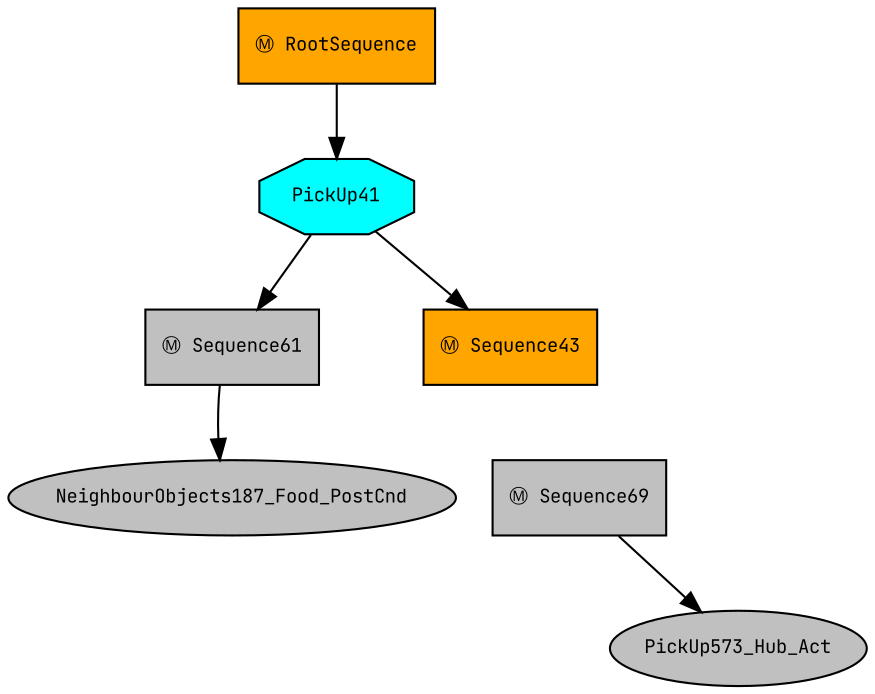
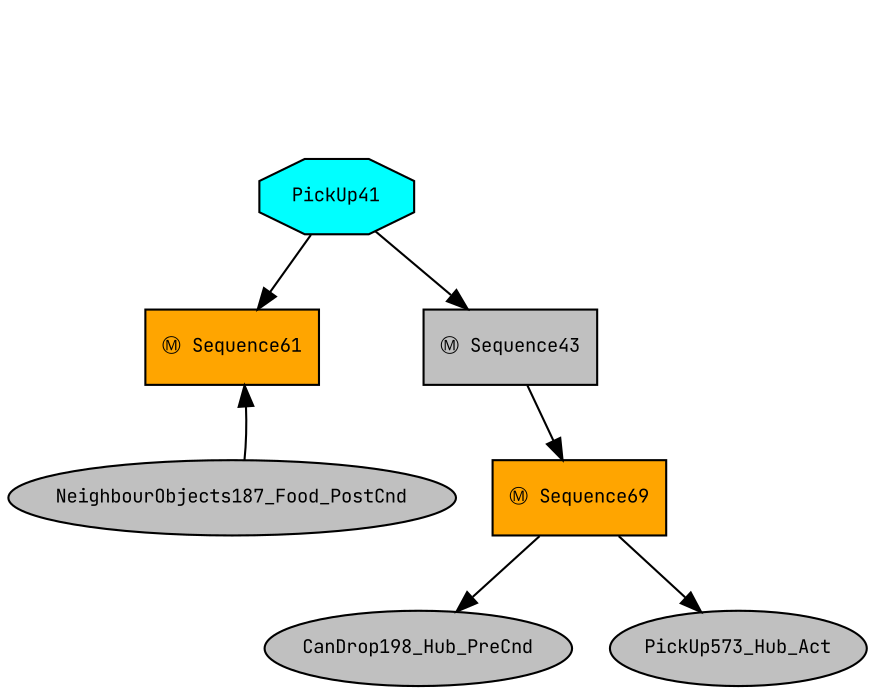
node "Ⓜ RootSequence": removed
node "Ⓜ Sequence61": fillcolor gray -> orange
node "Ⓜ Sequence43": fillcolor orange -> gray
edge "Ⓜ Sequence61" -> "NeighbourObjects187_Food_PostCnd": reversed
edge "Ⓜ Sequence43" -> "Ⓜ Sequence69": added
node "Ⓜ Sequence69": fillcolor gray -> orange
node "CanDrop198_Hub_PreCnd": added
